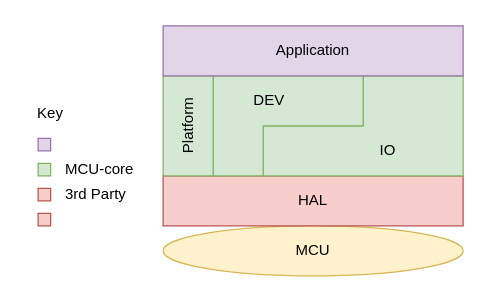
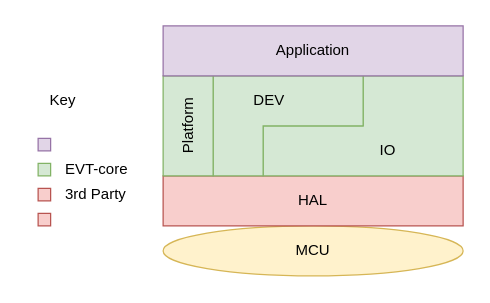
node "Key": moved (51, 113) -> (63, 101)
node "MCU-core": label "MCU-core" -> "EVT-core"
